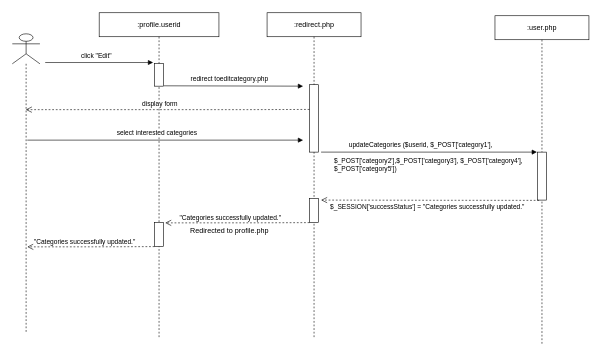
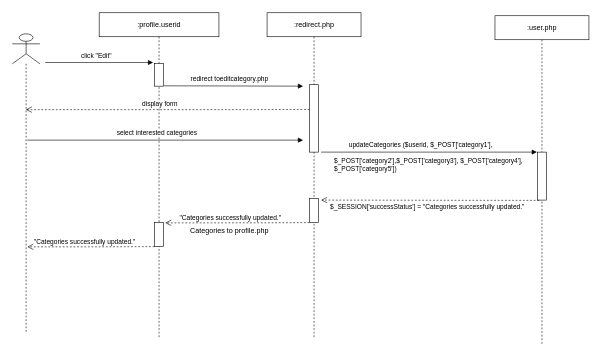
node "Redirected to profile.php": label "Redirected to profile.php" -> "Categories to profile.php"
